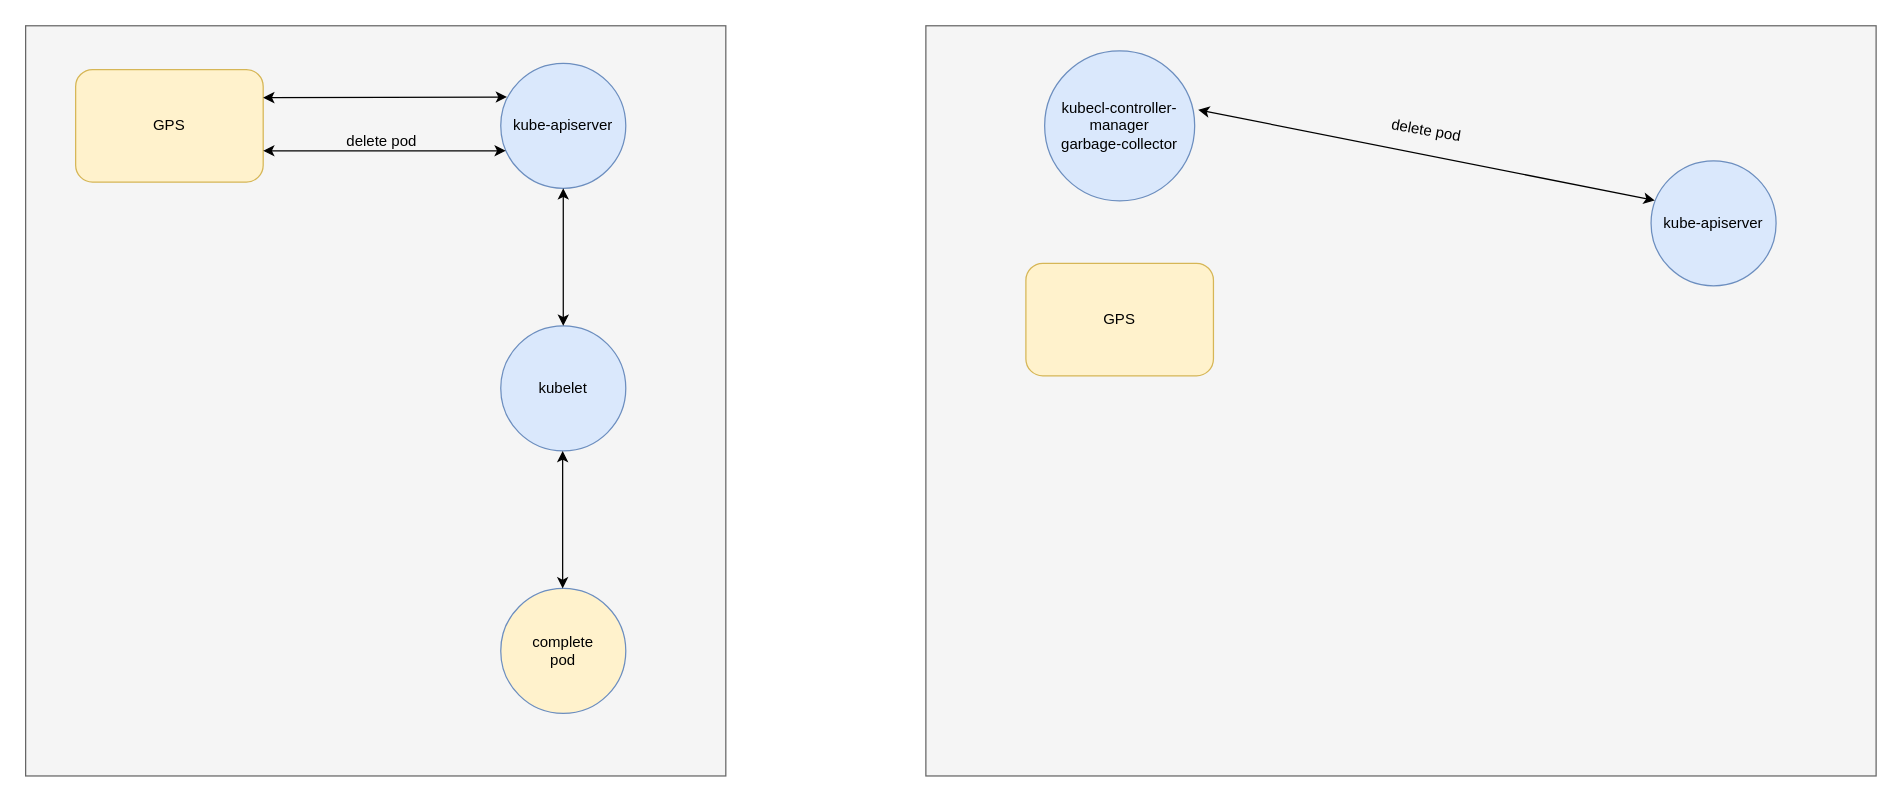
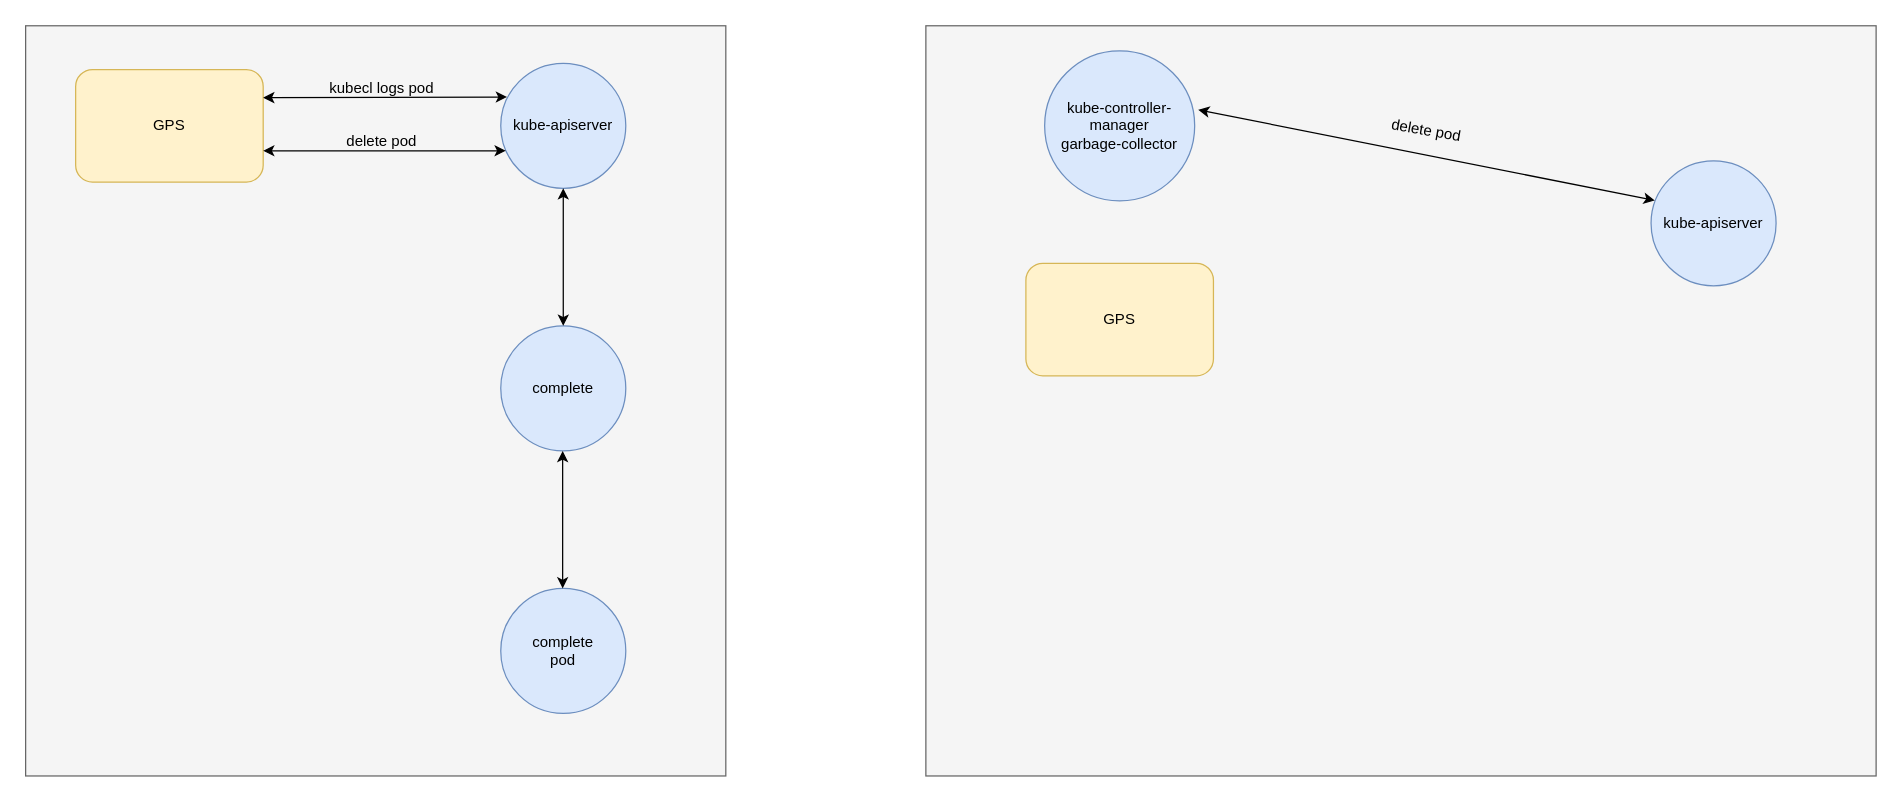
node "kubecl logs pod": added
node "kubecl-controller-manager garbage-collector": label "kubecl-controller-manager garbage-collector" -> "kube-controller-manager garbage-collector"
node "kubelet": label "kubelet" -> "complete"
node "complete pod": fillcolor #fff2cc -> #dae8fc
